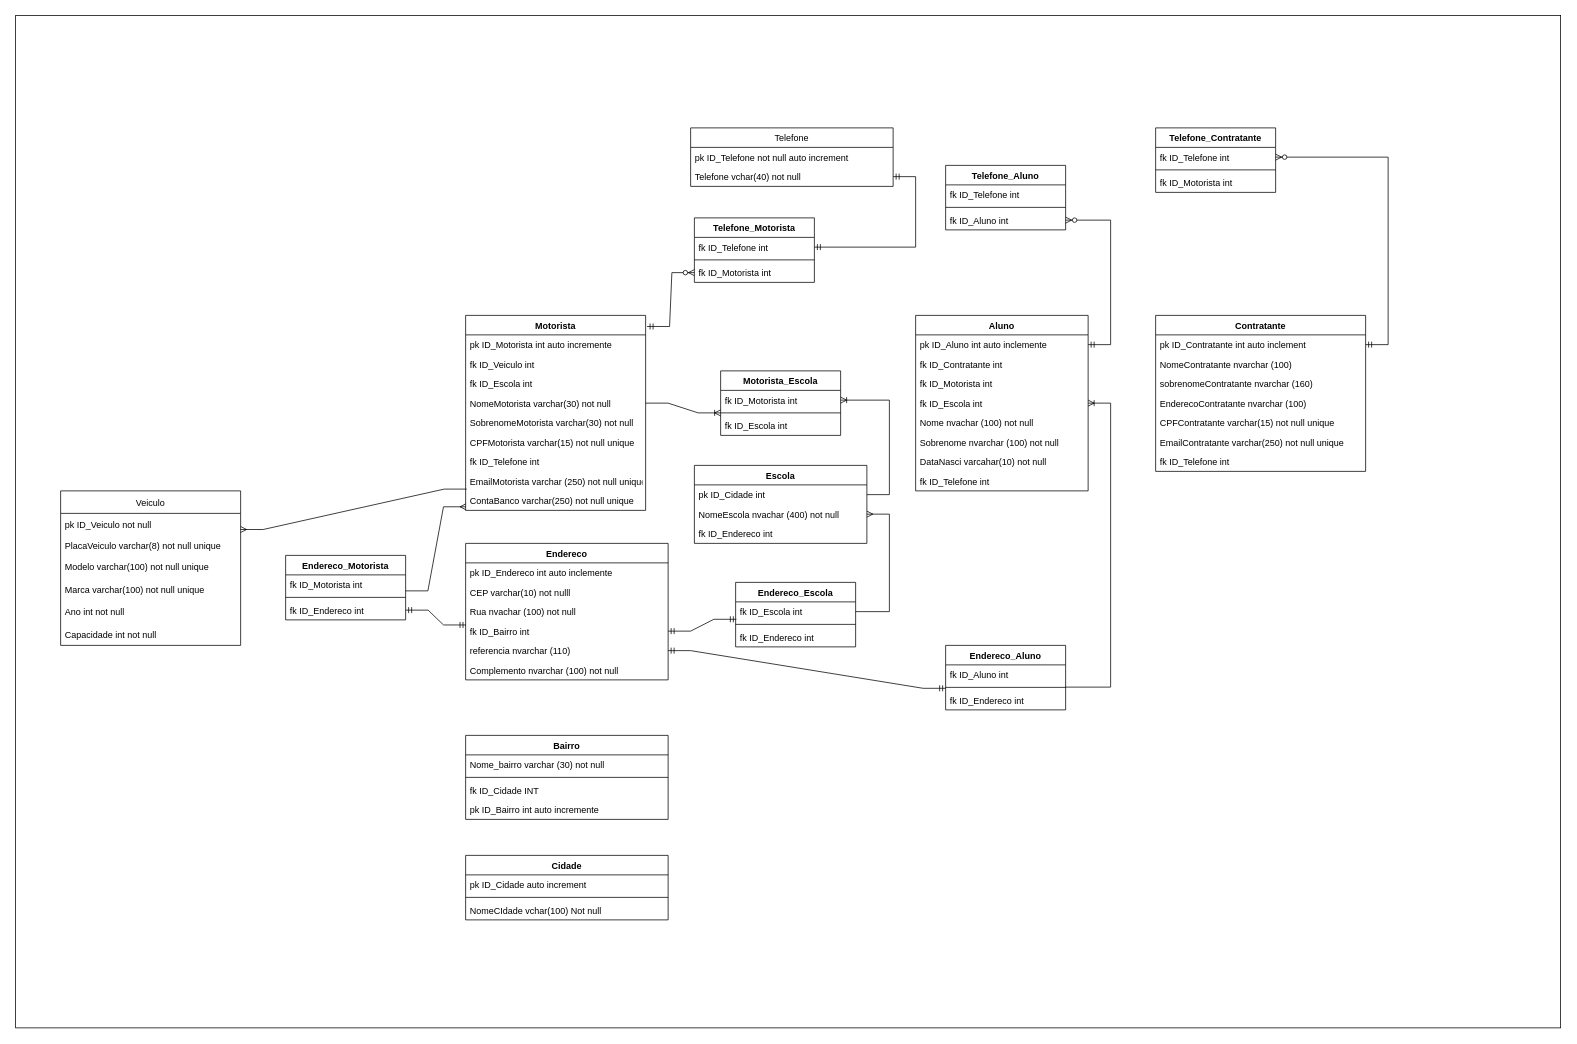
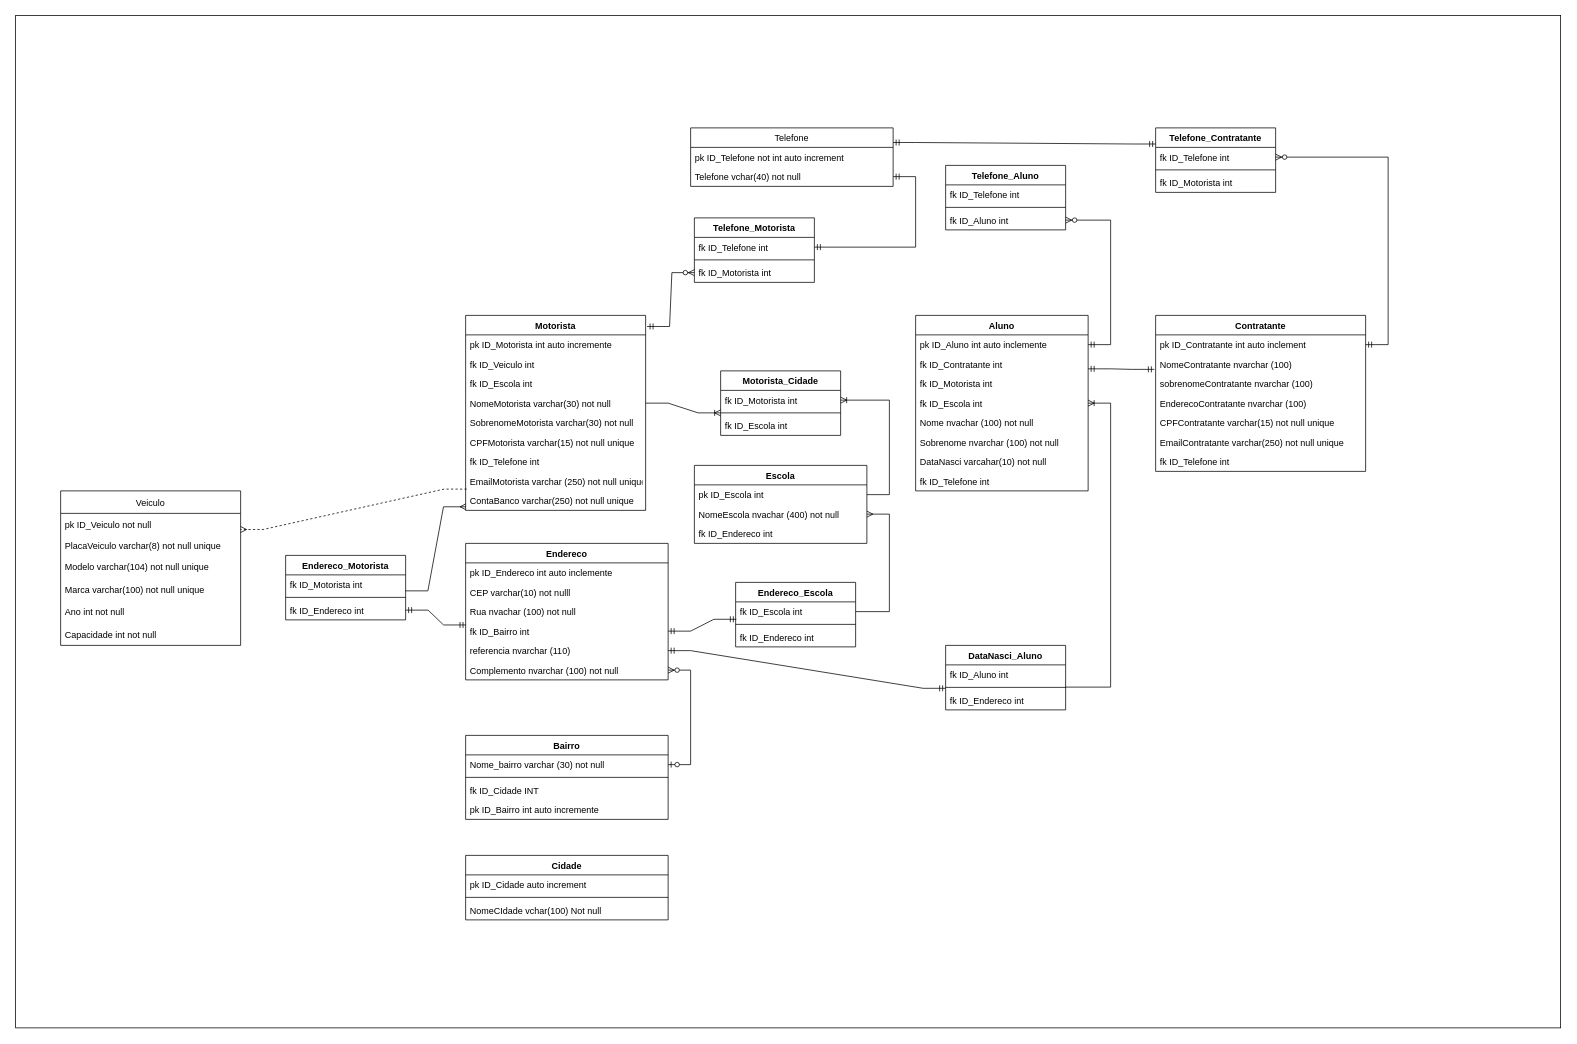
edge "Telefone" -- "Telefone_Contratante": added
node "pk ID_Telefone not null auto increment": label "pk ID_Telefone not null auto increment" -> "pk ID_Telefone not int auto increment"
edge "fk ID_Contratante int" -- "NomeContratante nvarchar (100)": added
node "Motorista_Escola": label "Motorista_Escola" -> "Motorista_Cidade"
node "sobrenomeContratante nvarchar (160)": label "sobrenomeContratante nvarchar (160)" -> "sobrenomeContratante nvarchar (100)"
node "pk ID_Cidade int": label "pk ID_Cidade int" -> "pk ID_Escola int"
edge "ContaBanco varchar(250) not null unique" -> "Veiculo": style solid -> dashed
node "Modelo varchar(100) not null unique": label "Modelo varchar(100) not null unique" -> "Modelo varchar(104) not null unique"
node "Endereco_Aluno": label "Endereco_Aluno" -> "DataNasci_Aluno"
edge "Complemento nvarchar (100) not null" -- "Nome_bairro varchar (30) not null": added
